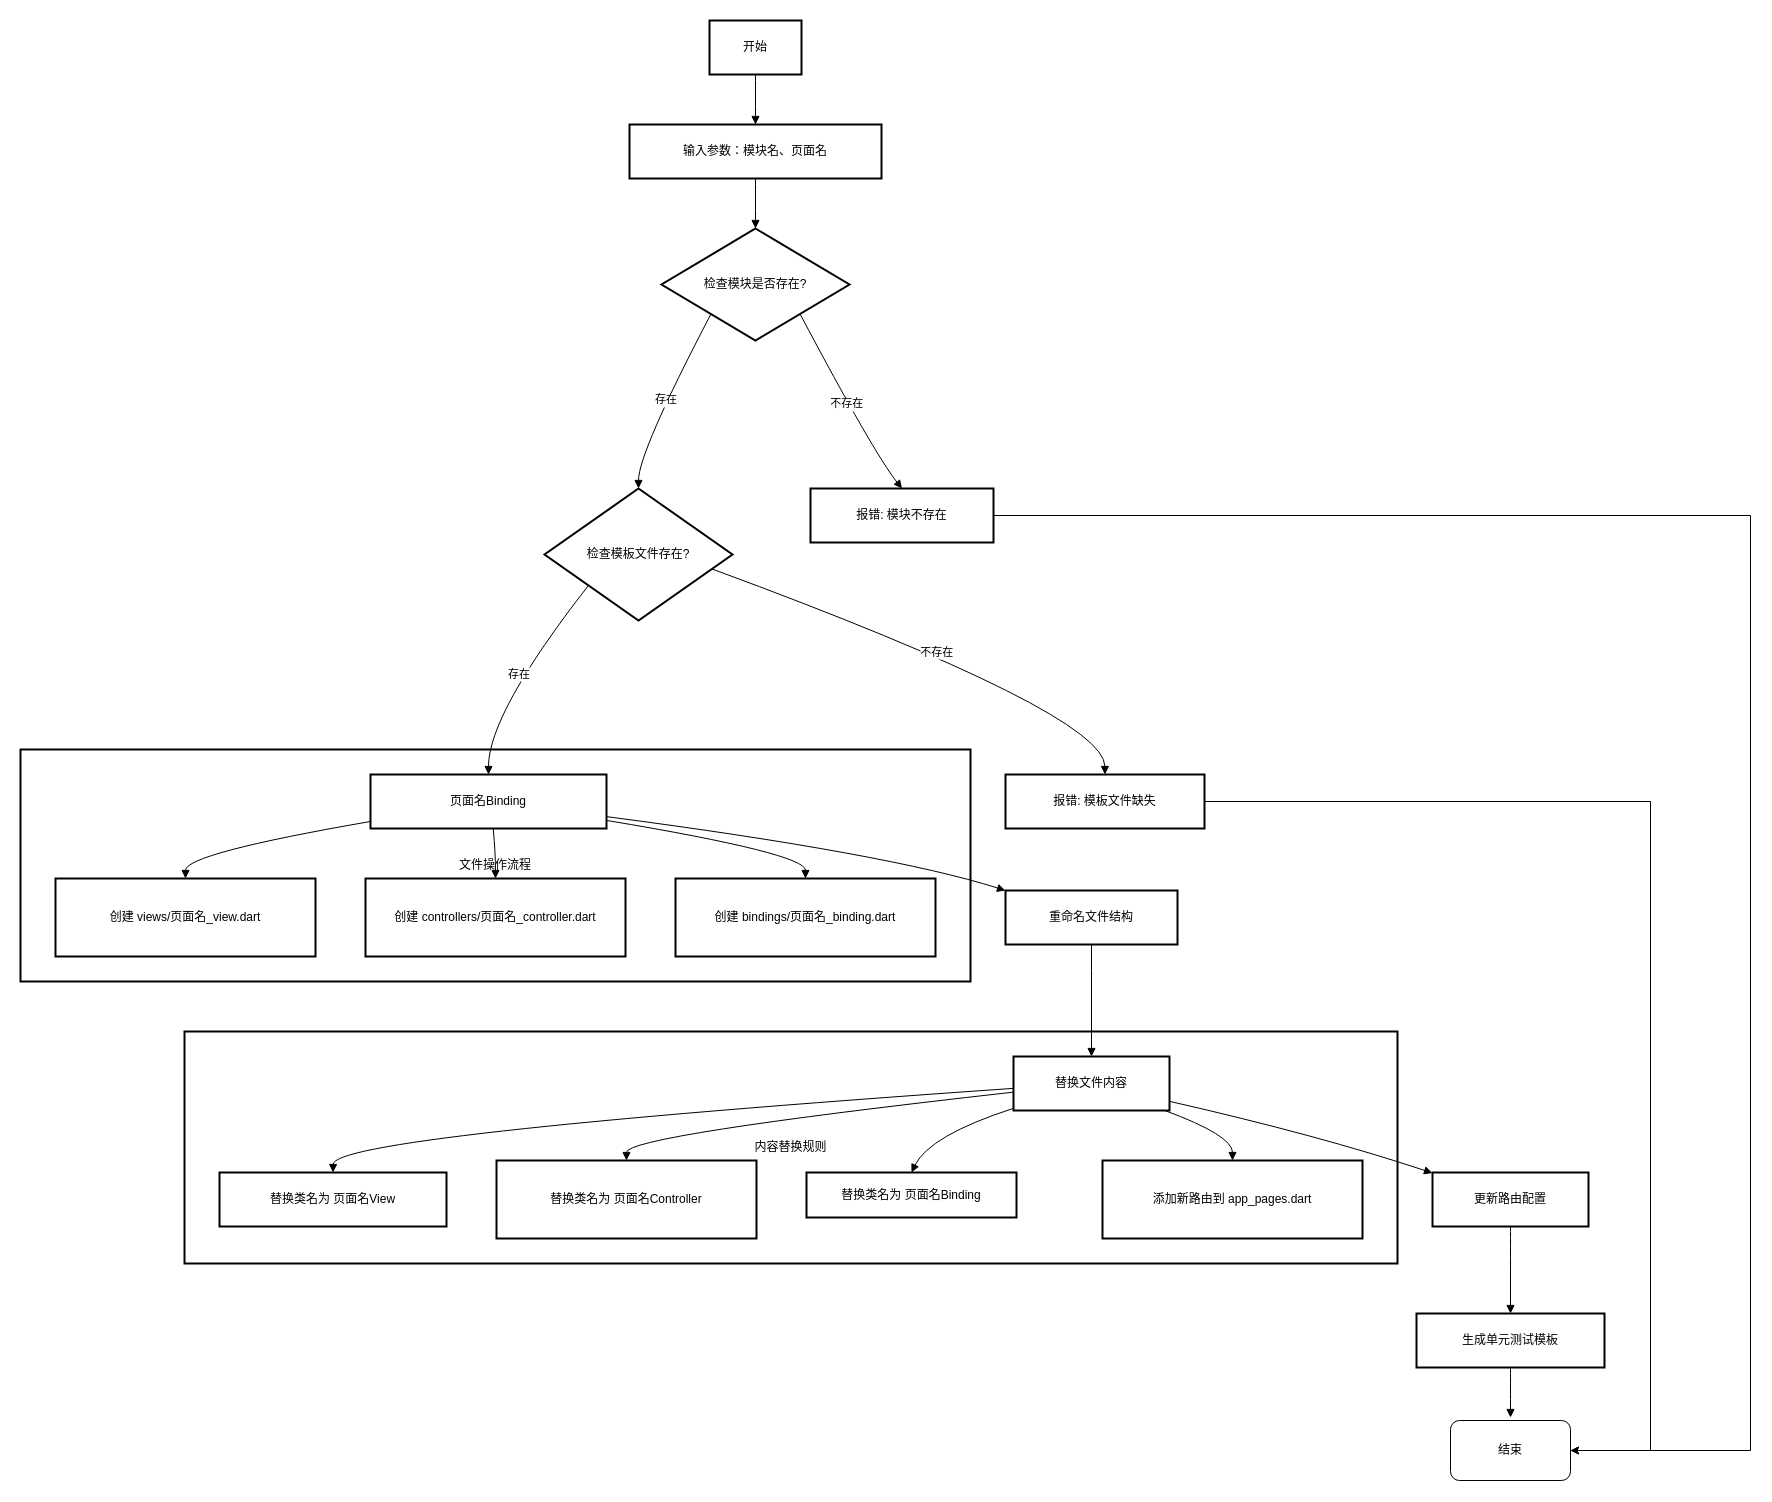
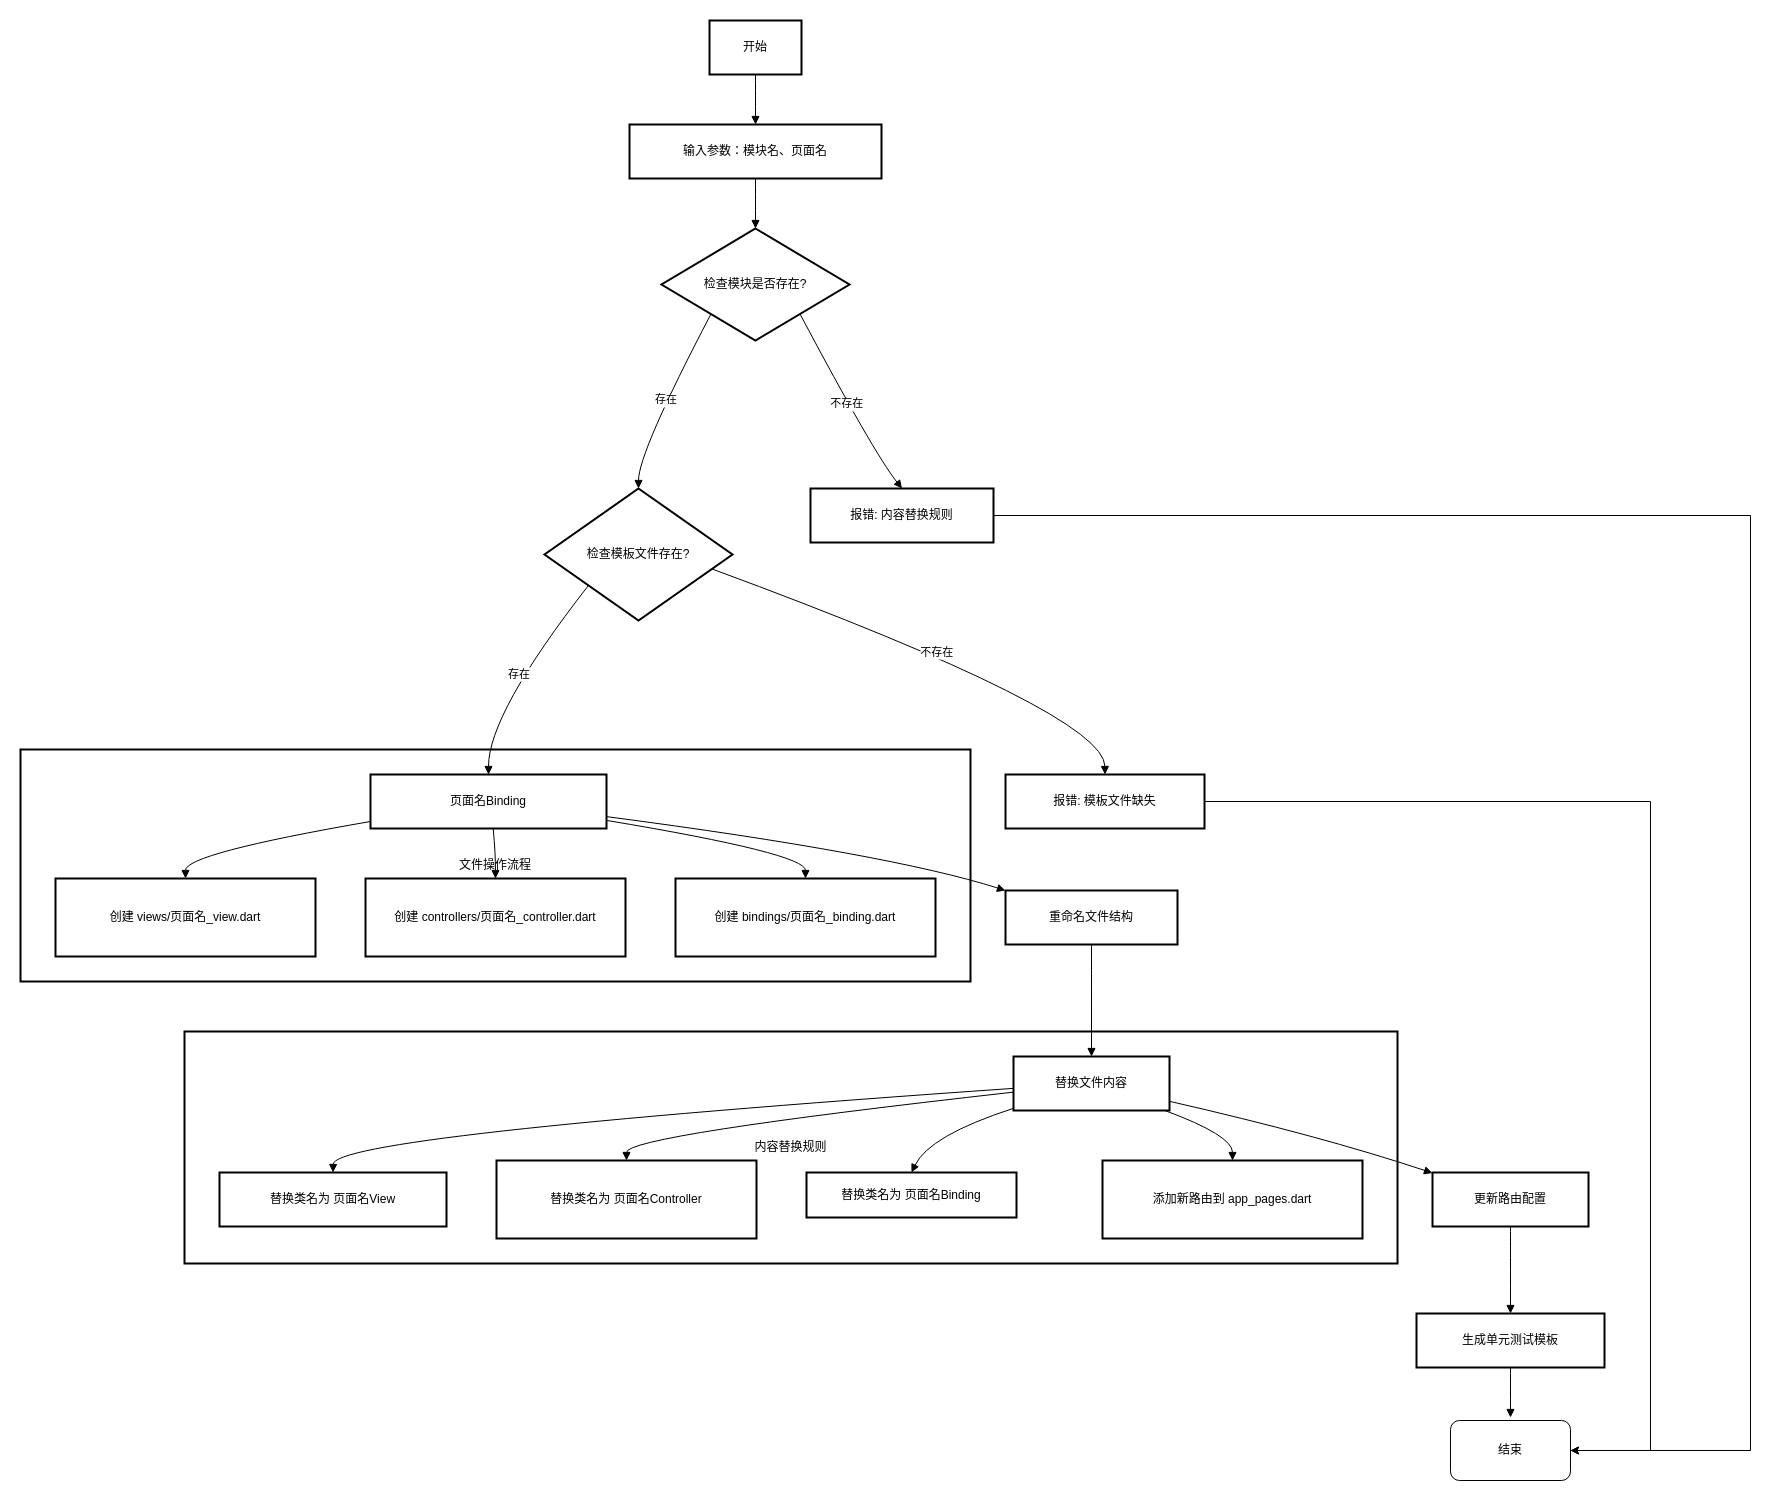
node "报错: 模块不存在": label "报错: 模块不存在" -> "报错: 内容替换规则"
